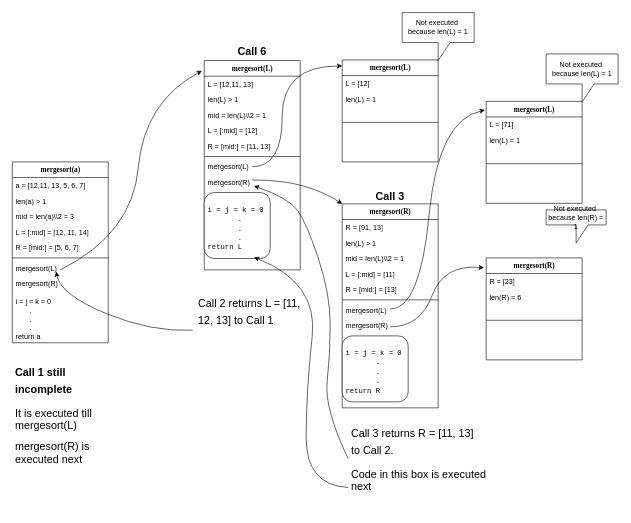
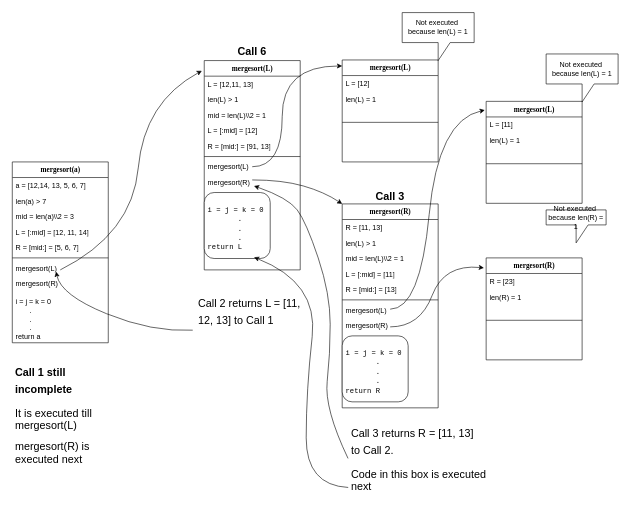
node "L = [71]": label "L = [71]" -> "L = [11]"
node "R = [mid:] = [11, 13]": label "R = [mid:] = [11, 13]" -> "R = [mid:] = [91, 13]"
node "a = [12,11, 13, 5, 6, 7]": label "a = [12,11, 13, 5, 6, 7]" -> "a = [12,14, 13, 5, 6, 7]"
node "len(a) > 1": label "len(a) > 1" -> "len(a) > 7"
node "R = [91, 13]": label "R = [91, 13]" -> "R = [11, 13]"
node "len(R) = 6": label "len(R) = 6" -> "len(R) = 1"
